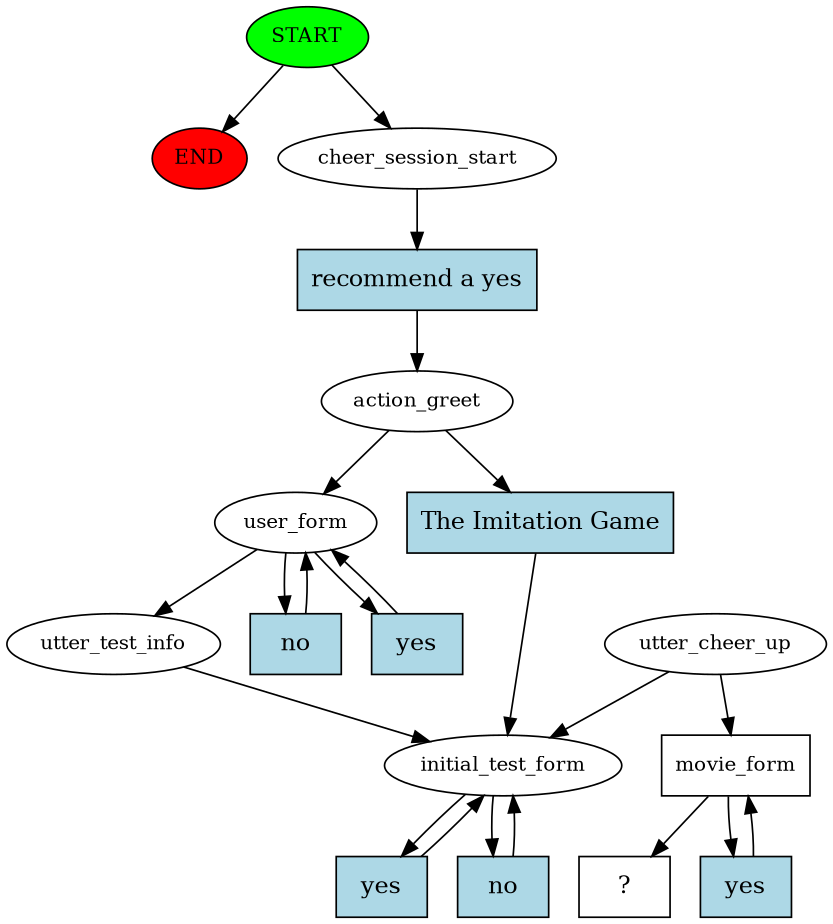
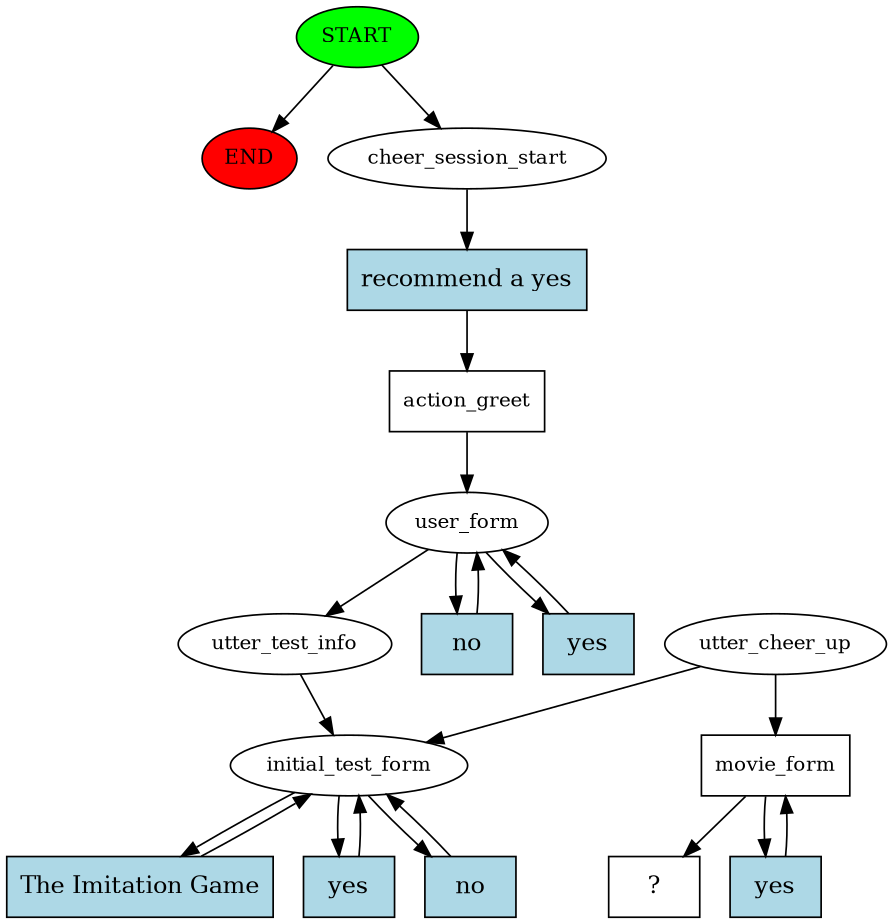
node "action_greet": shape ellipse -> box
edge "action_greet" -> "The Imitation Game": now "initial_test_form" -> "The Imitation Game"
